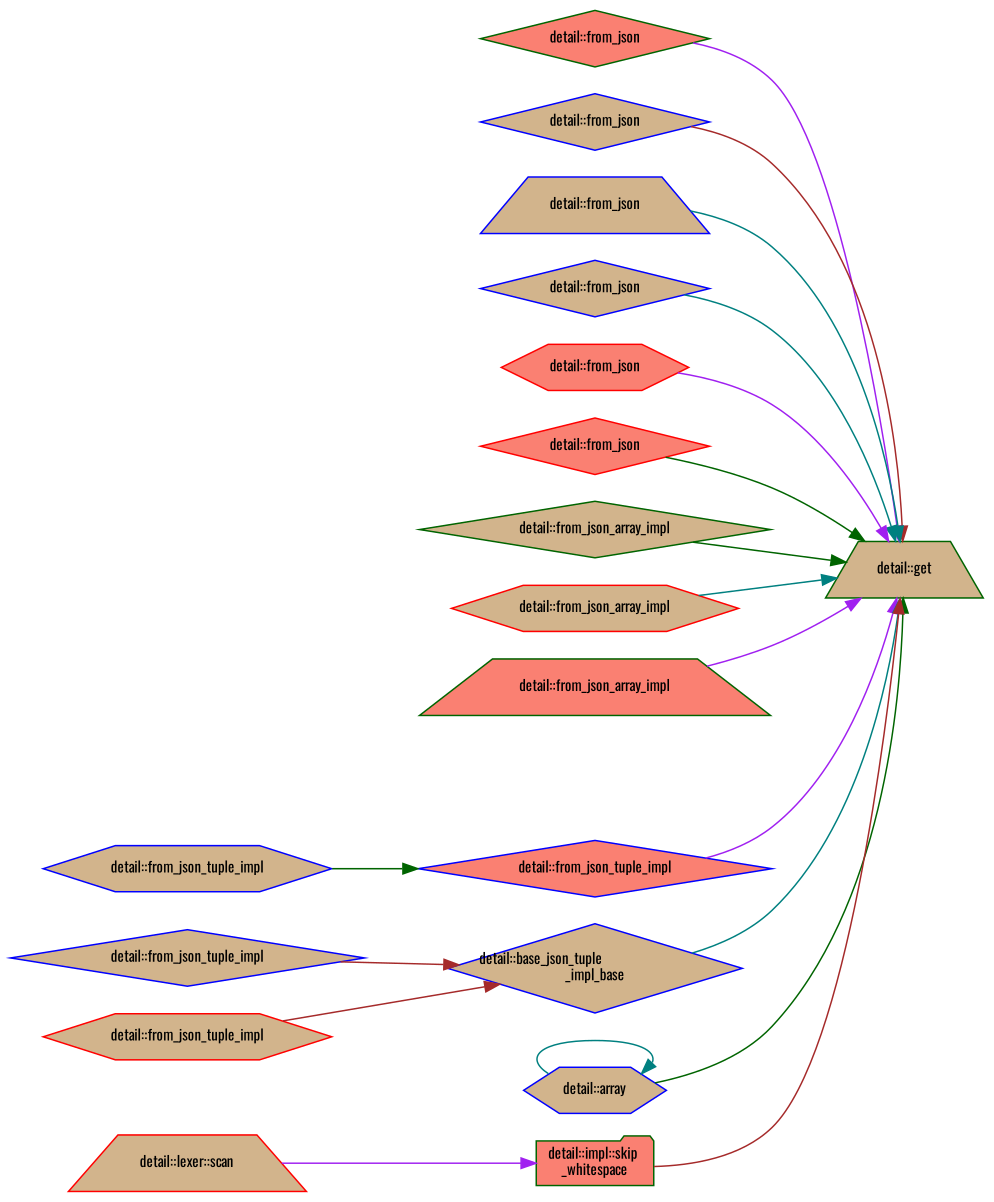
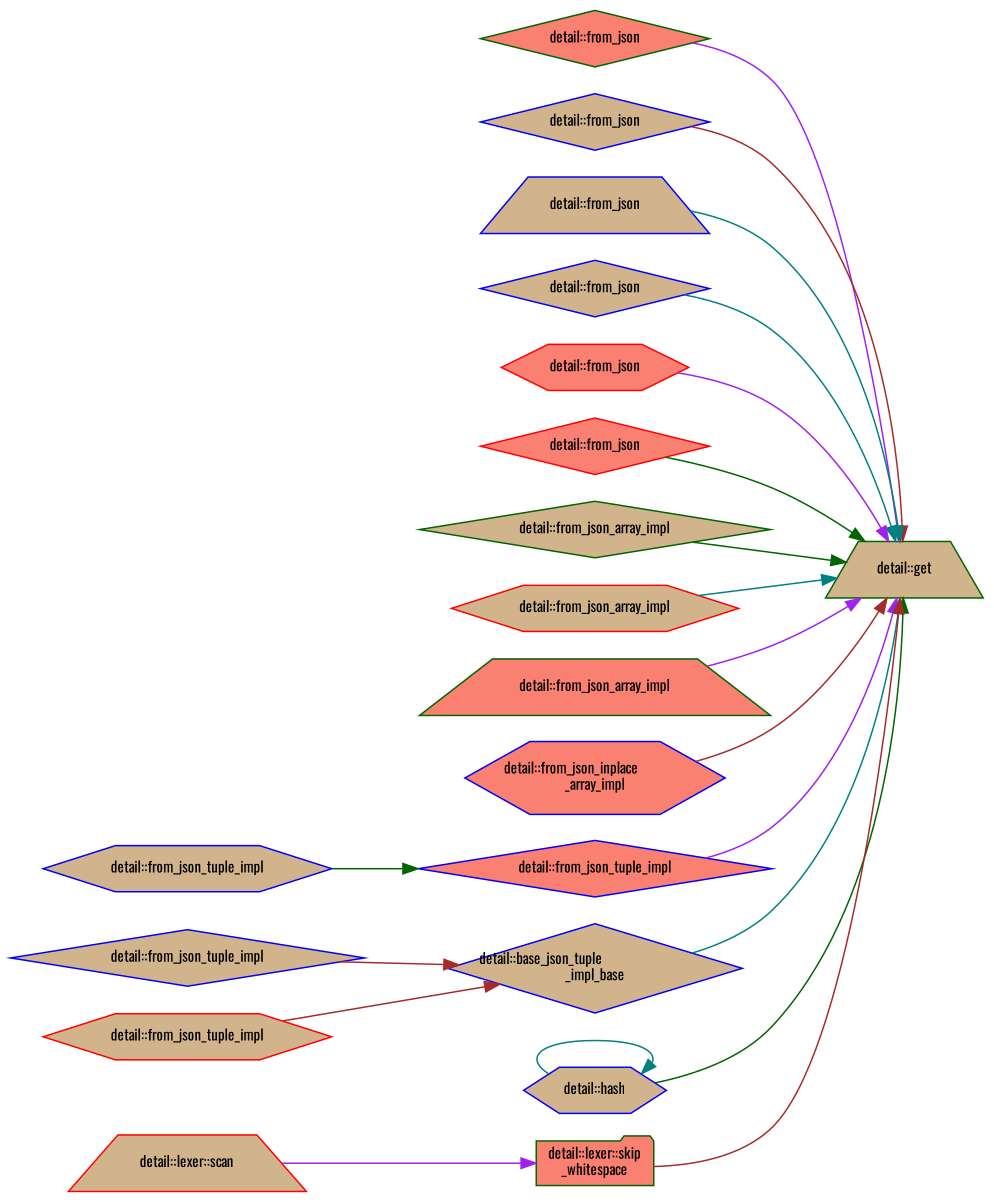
node "detail::from_json_inplace _array_impl": added
node "detail::array": label "detail::array" -> "detail::hash"
node "detail::impl::skip _whitespace": label "detail::impl::skip _whitespace" -> "detail::lexer::skip _whitespace"
